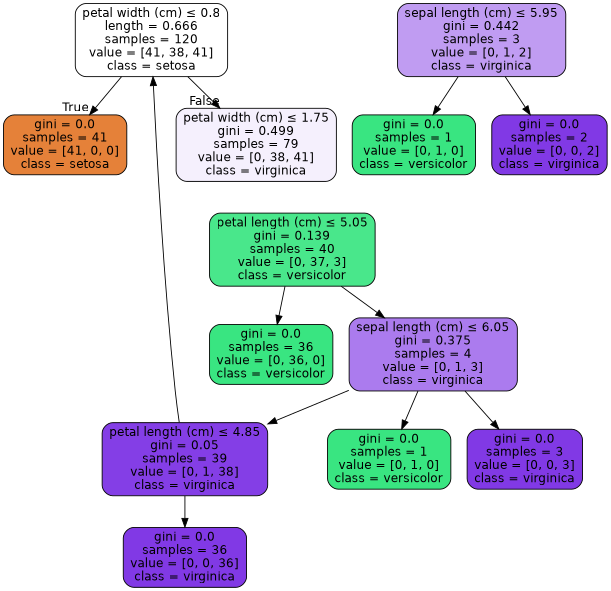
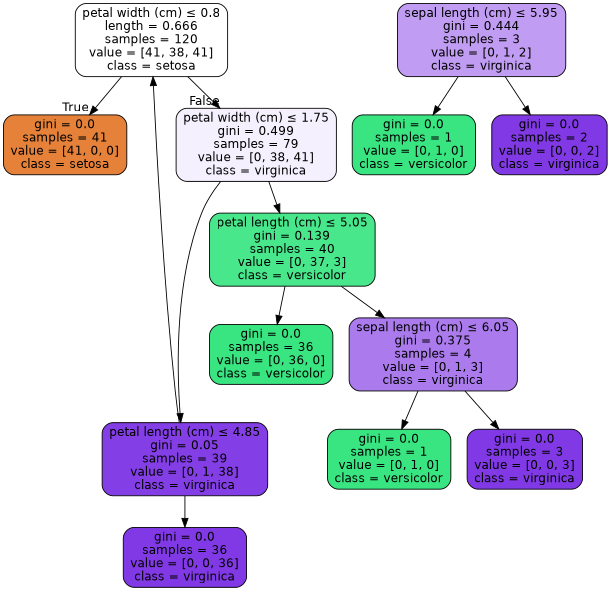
node "sepal length (cm) ≤ 5.95": text "gini = 0.442" -> "gini = 0.444"
edge "petal width (cm) ≤ 1.75" -> "petal length (cm) ≤ 5.05": added
edge "sepal length (cm) ≤ 6.05" -> "petal length (cm) ≤ 4.85": now "petal width (cm) ≤ 1.75" -> "petal length (cm) ≤ 4.85"
